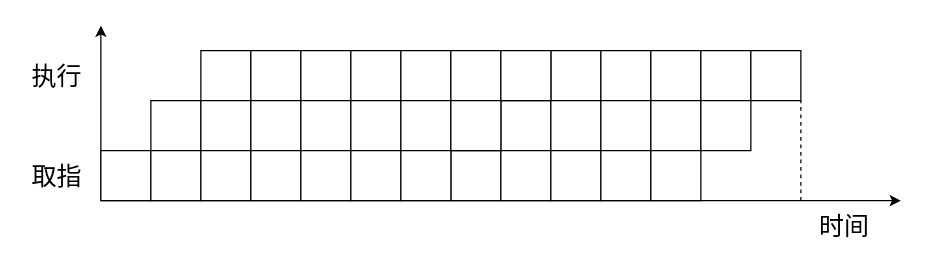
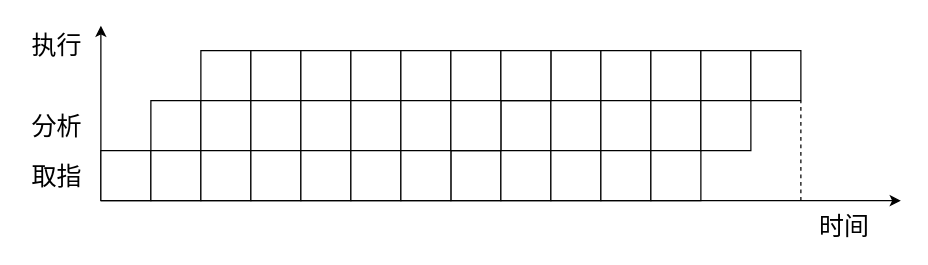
node "执行": moved (57, 76) -> (57, 44)
node "分析": added
